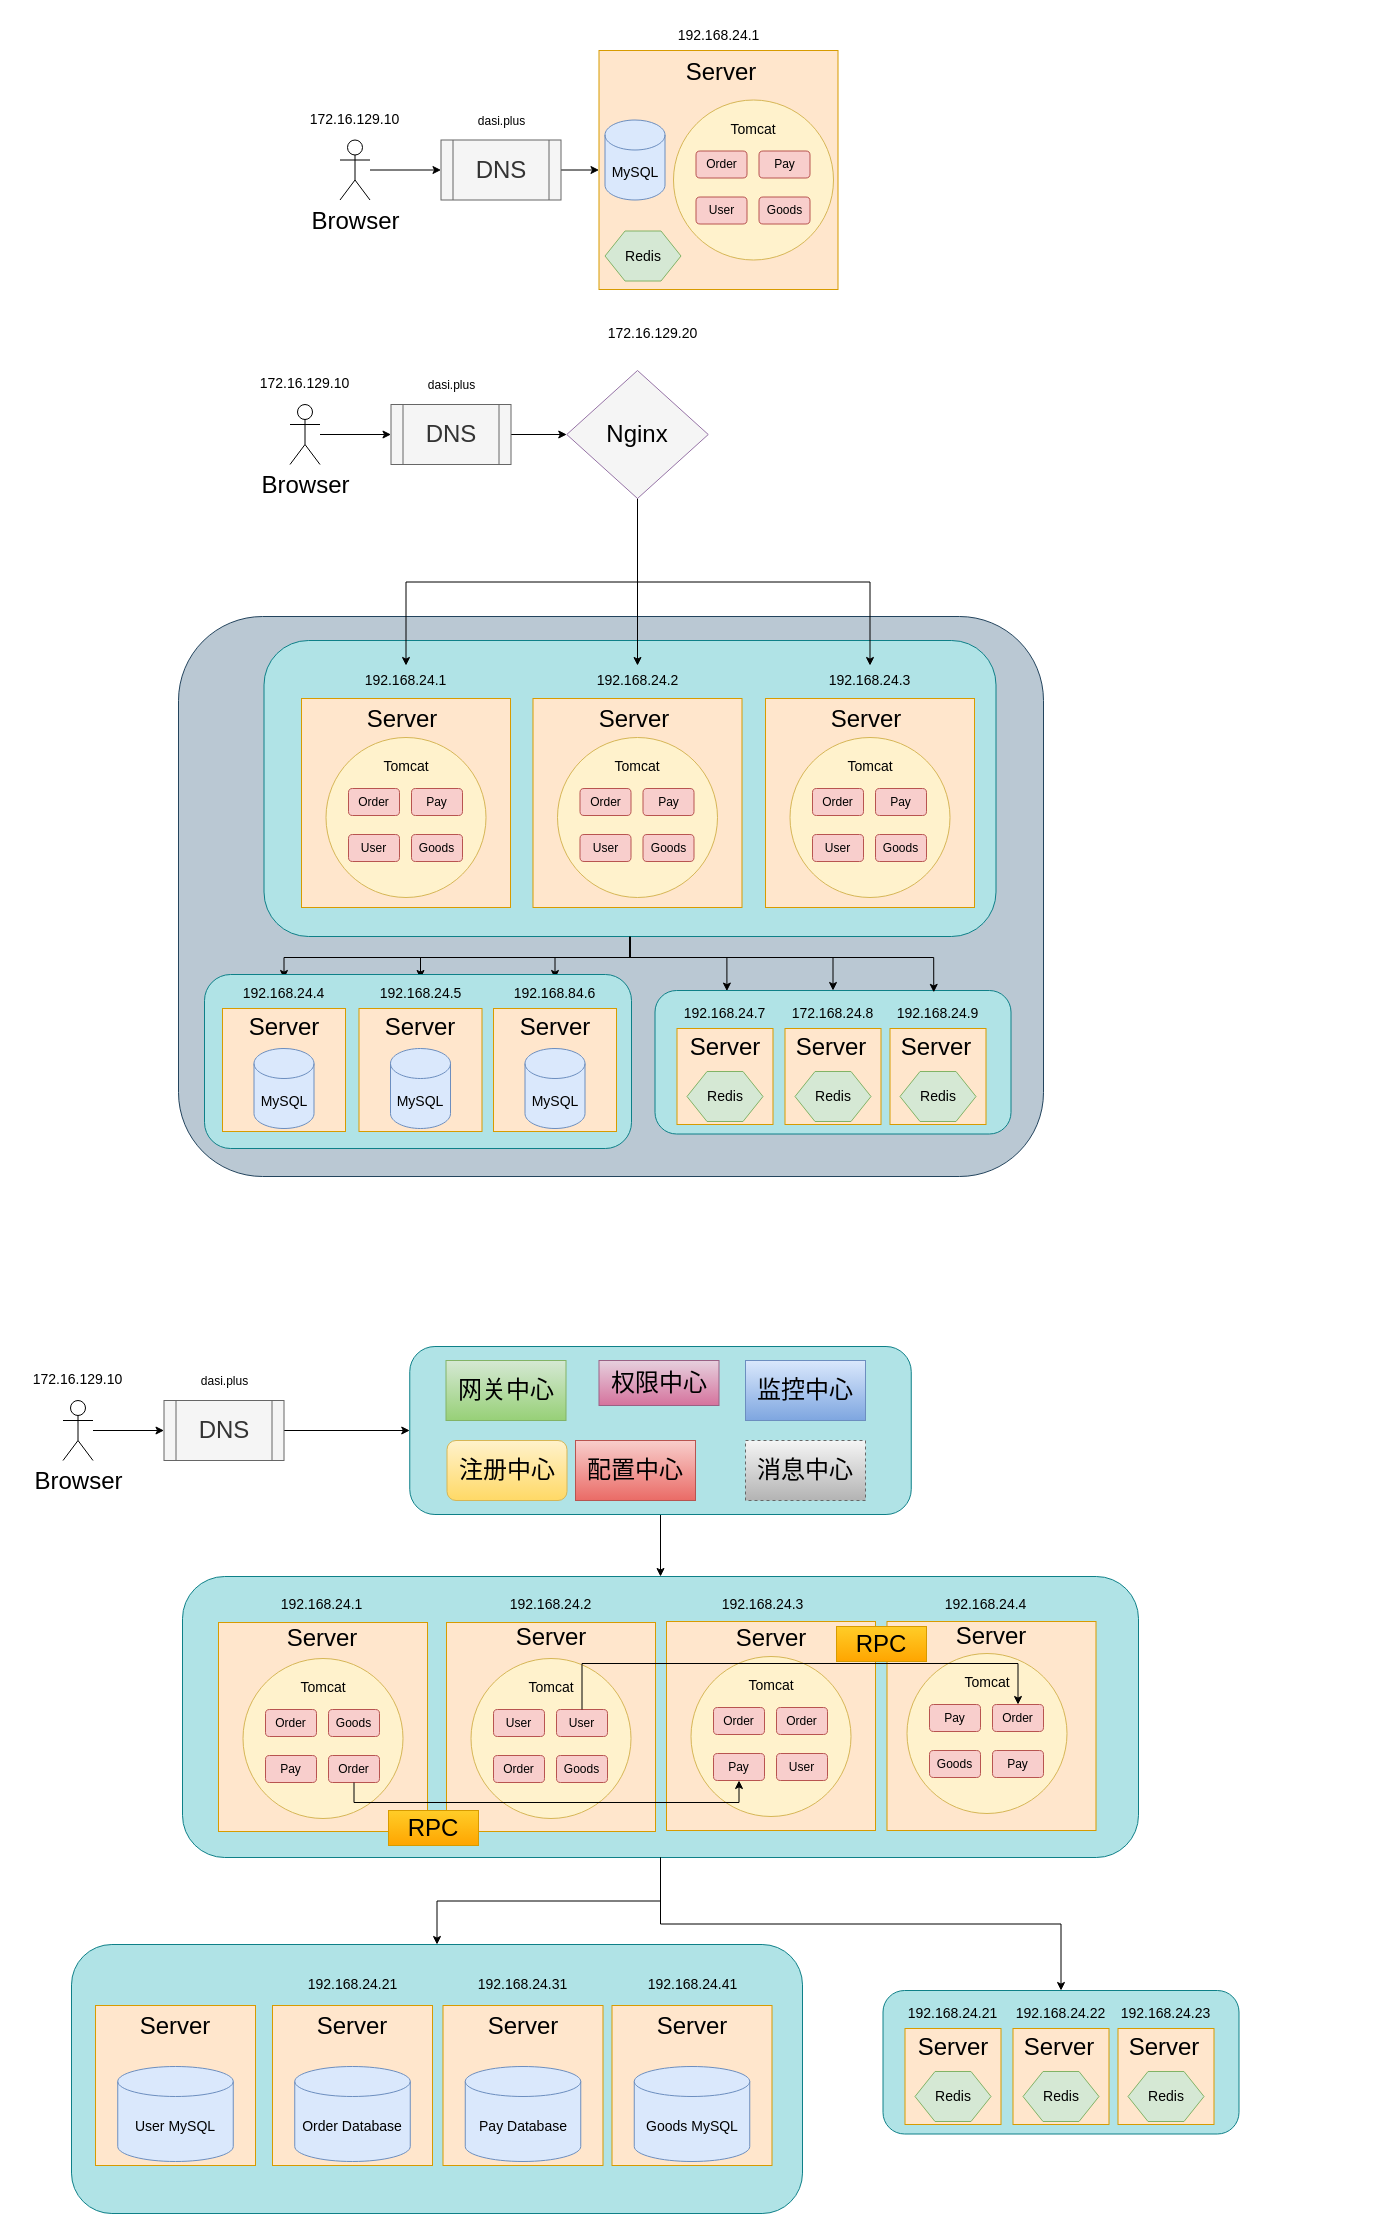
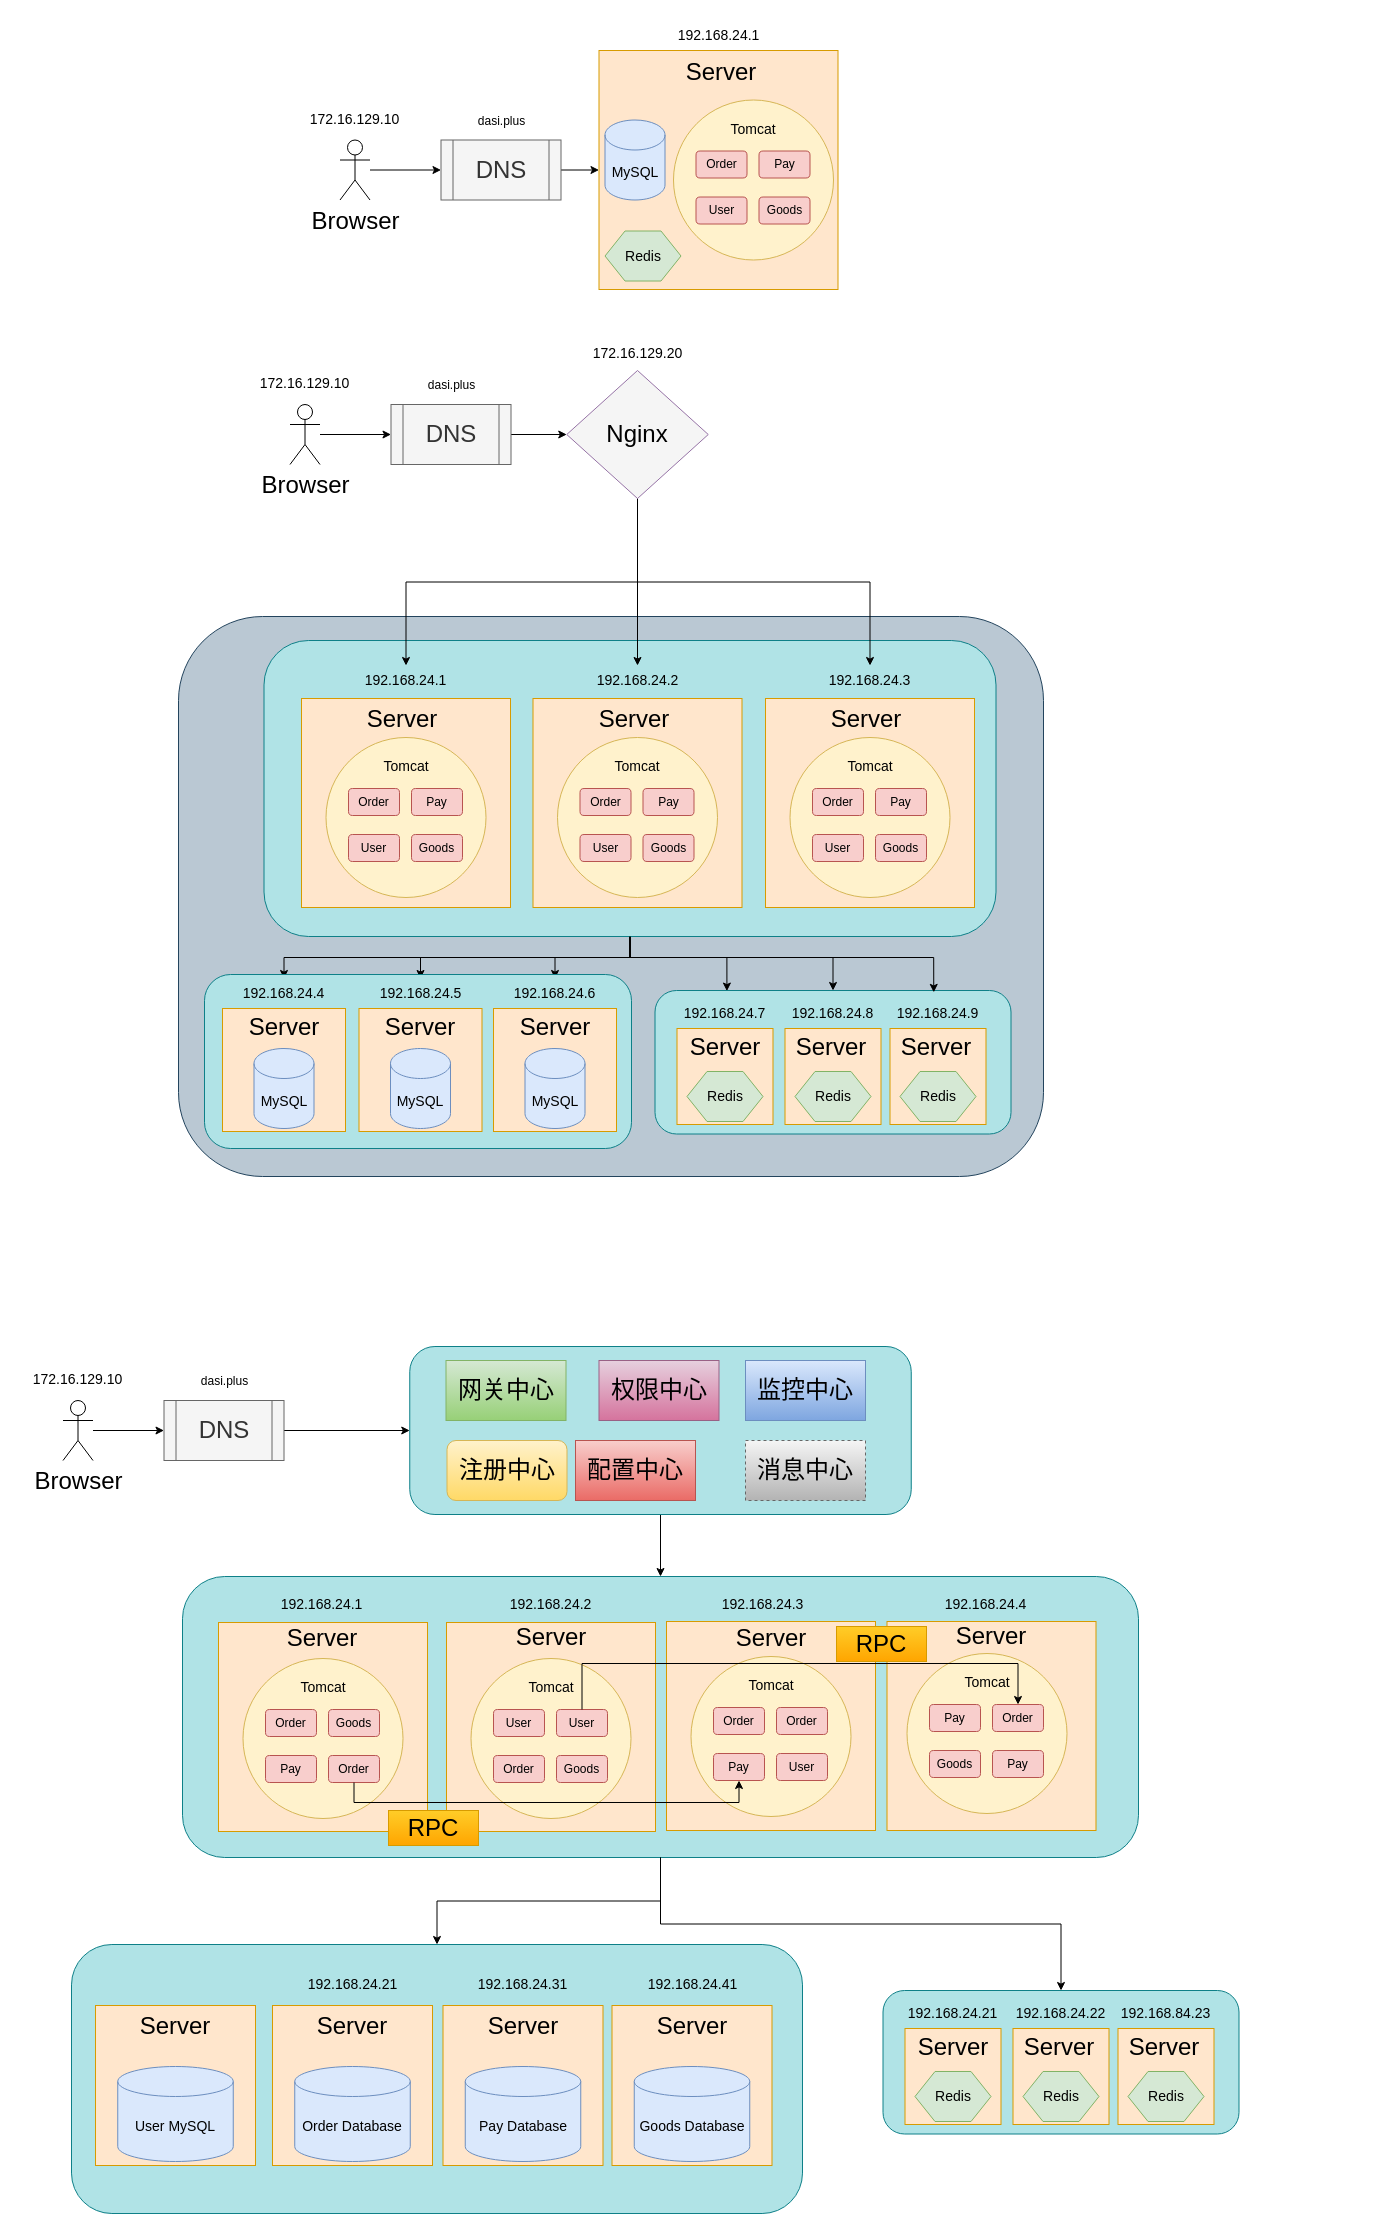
node "172.16.129.20": moved (653, 334) -> (638, 354)
node "192.168.84.6": label "192.168.84.6" -> "192.168.24.6"
node "172.168.24.8": label "172.168.24.8" -> "192.168.24.8"
node "权限中心": size 120x45 -> 120x60
node "192.168.24.23": label "192.168.24.23" -> "192.168.84.23"
node "Goods MySQL": label "Goods MySQL" -> "Goods Database"
